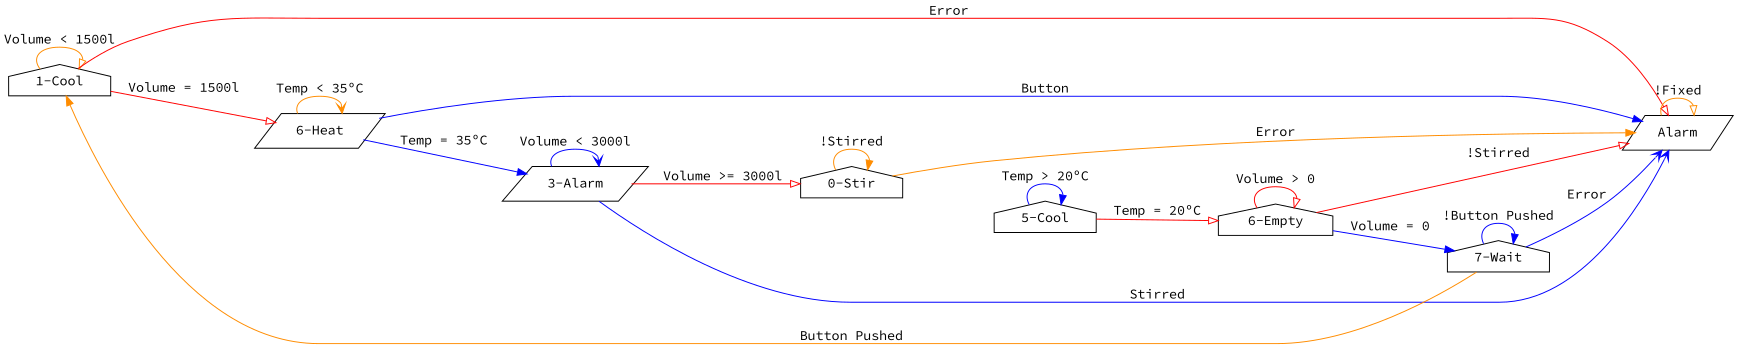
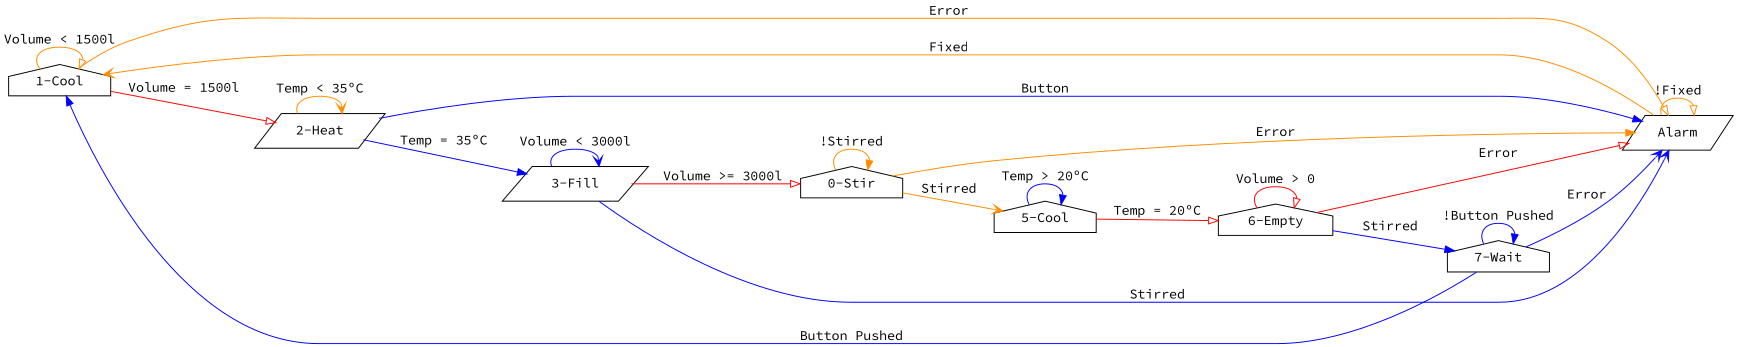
edge "1-Cool" -> "Alarm": color red -> darkorange
edge "Alarm" -> "1-Cool": added, label "Fixed"
node "6-Heat": label "6-Heat" -> "2-Heat"
edge "6-Empty" -> "Alarm": label "!Stirred" -> "Error"
node "3-Alarm": label "3-Alarm" -> "3-Fill"
edge "0-Stir" -> "5-Cool": added, label "Stirred"
edge "6-Empty" -> "7-Wait": label "Volume = 0" -> "Stirred"
edge "7-Wait" -> "1-Cool": color darkorange -> blue
